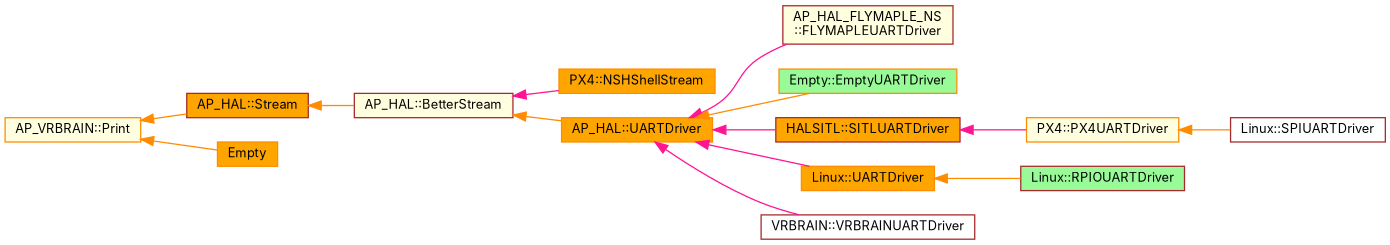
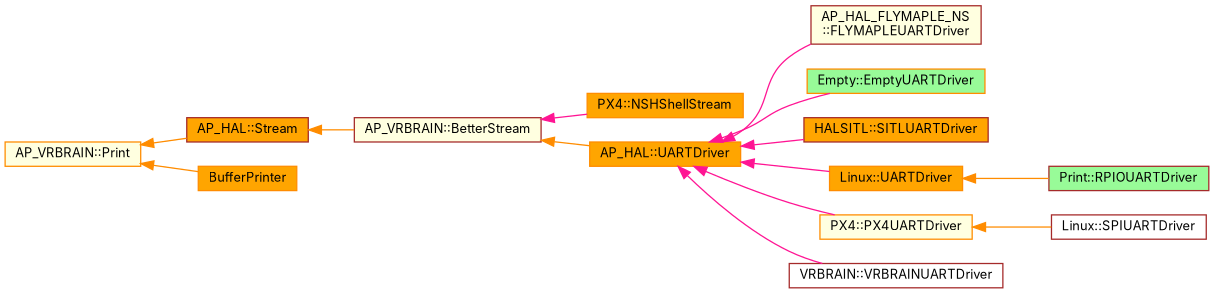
edge "Empty::EmptyUARTDriver" -> "AP_HAL::UARTDriver": color darkorange -> deeppink
node "AP_HAL::BetterStream": label "AP_HAL::BetterStream" -> "AP_VRBRAIN::BetterStream"
edge "PX4::PX4UARTDriver" -> "HALSITL::SITLUARTDriver": now "PX4::PX4UARTDriver" -> "AP_HAL::UARTDriver"
node "Empty": label "Empty" -> "BufferPrinter"
node "Linux::RPIOUARTDriver": label "Linux::RPIOUARTDriver" -> "Print::RPIOUARTDriver"
